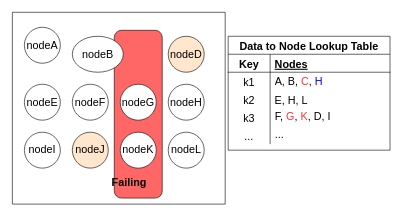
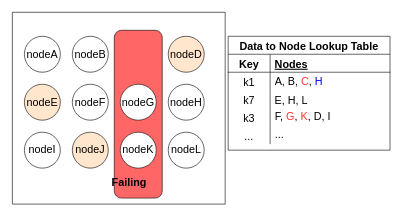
node "nodeA": moved (42, 45) -> (42, 54)
node "nodeB": size 51x36 -> 36x36
node "k2": label "k2" -> "k7"
node "nodeE": fillcolor #ffffff -> #ffe6cc
